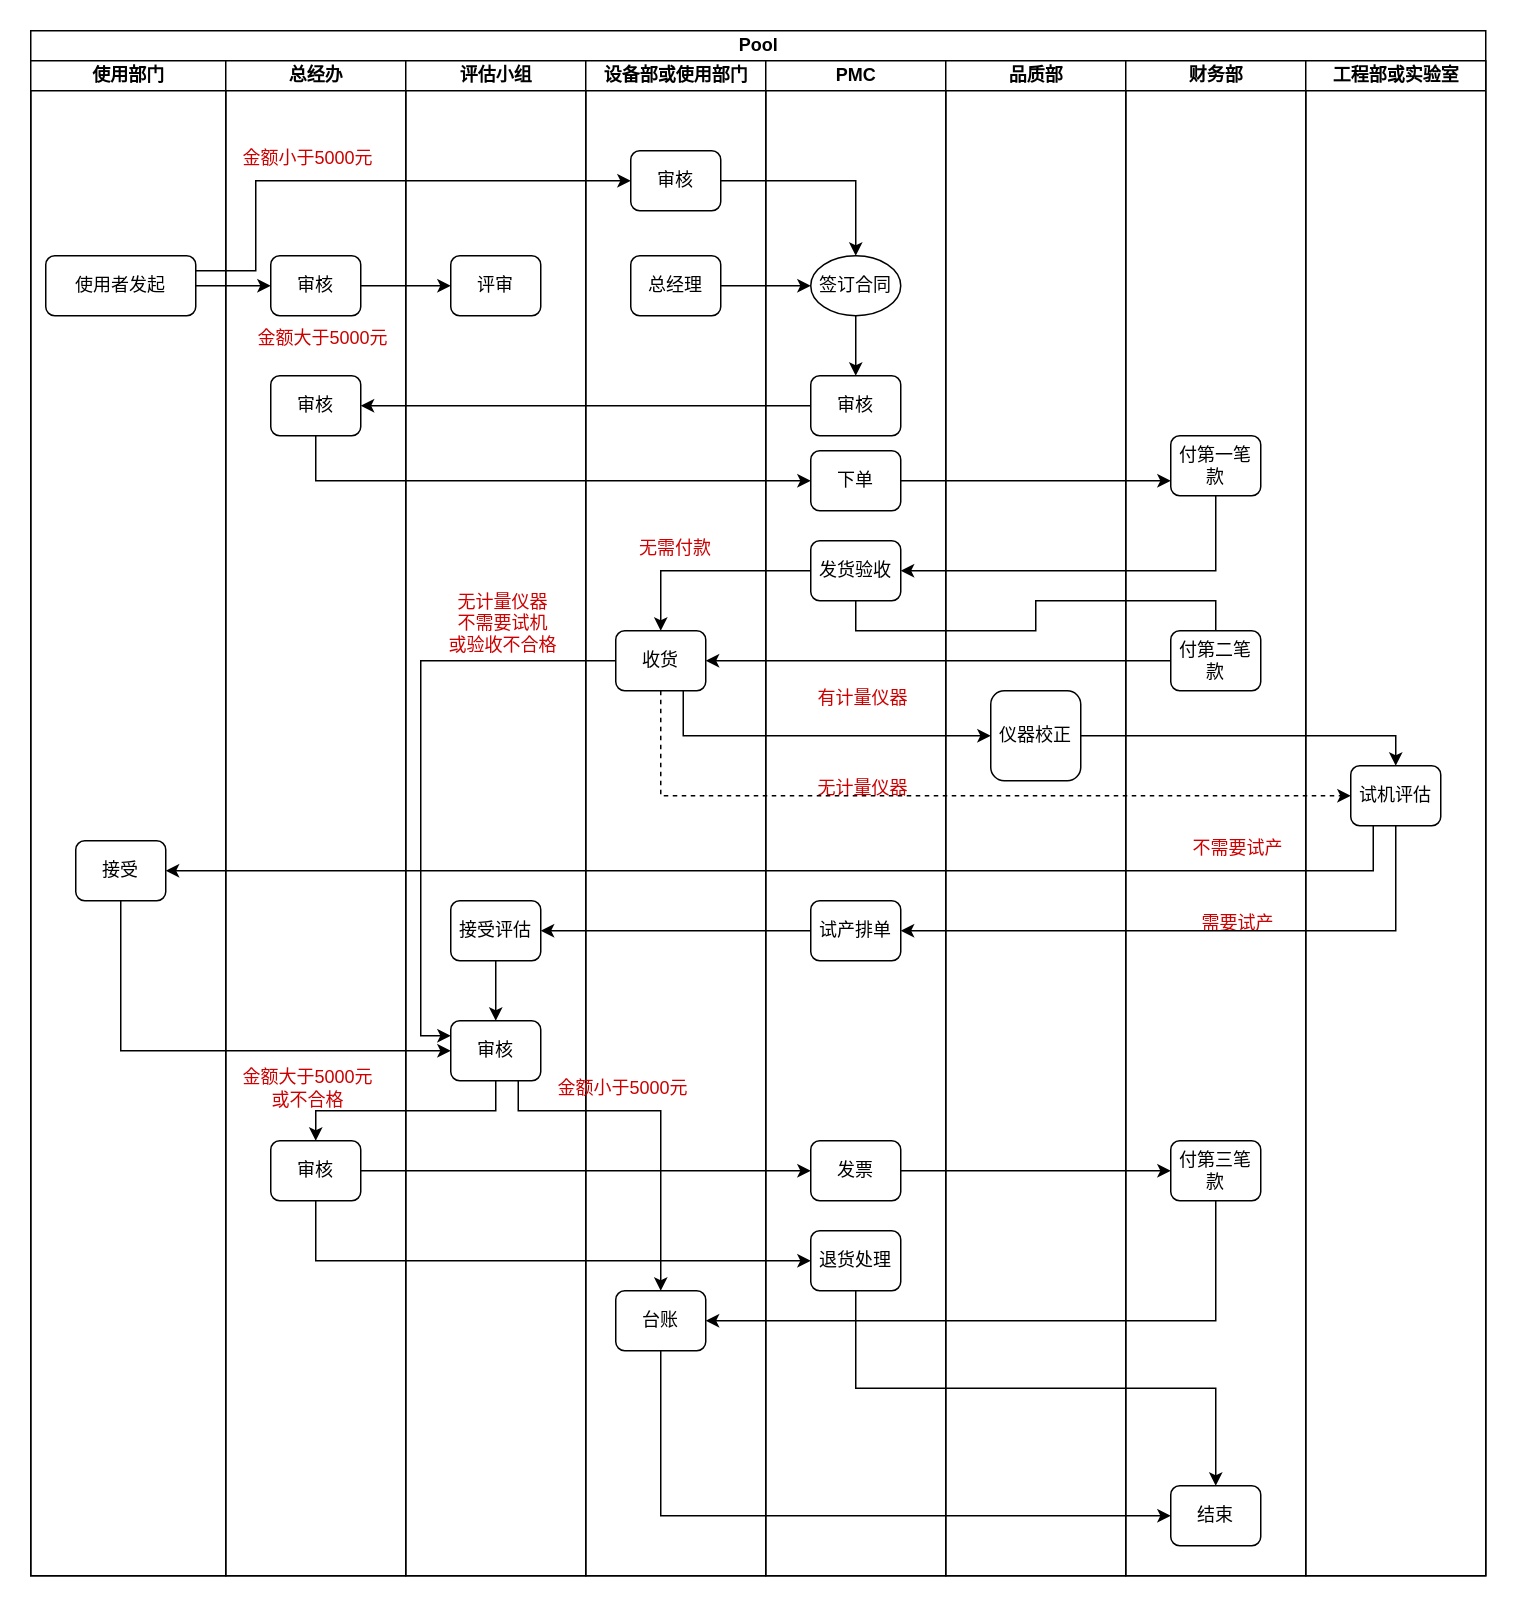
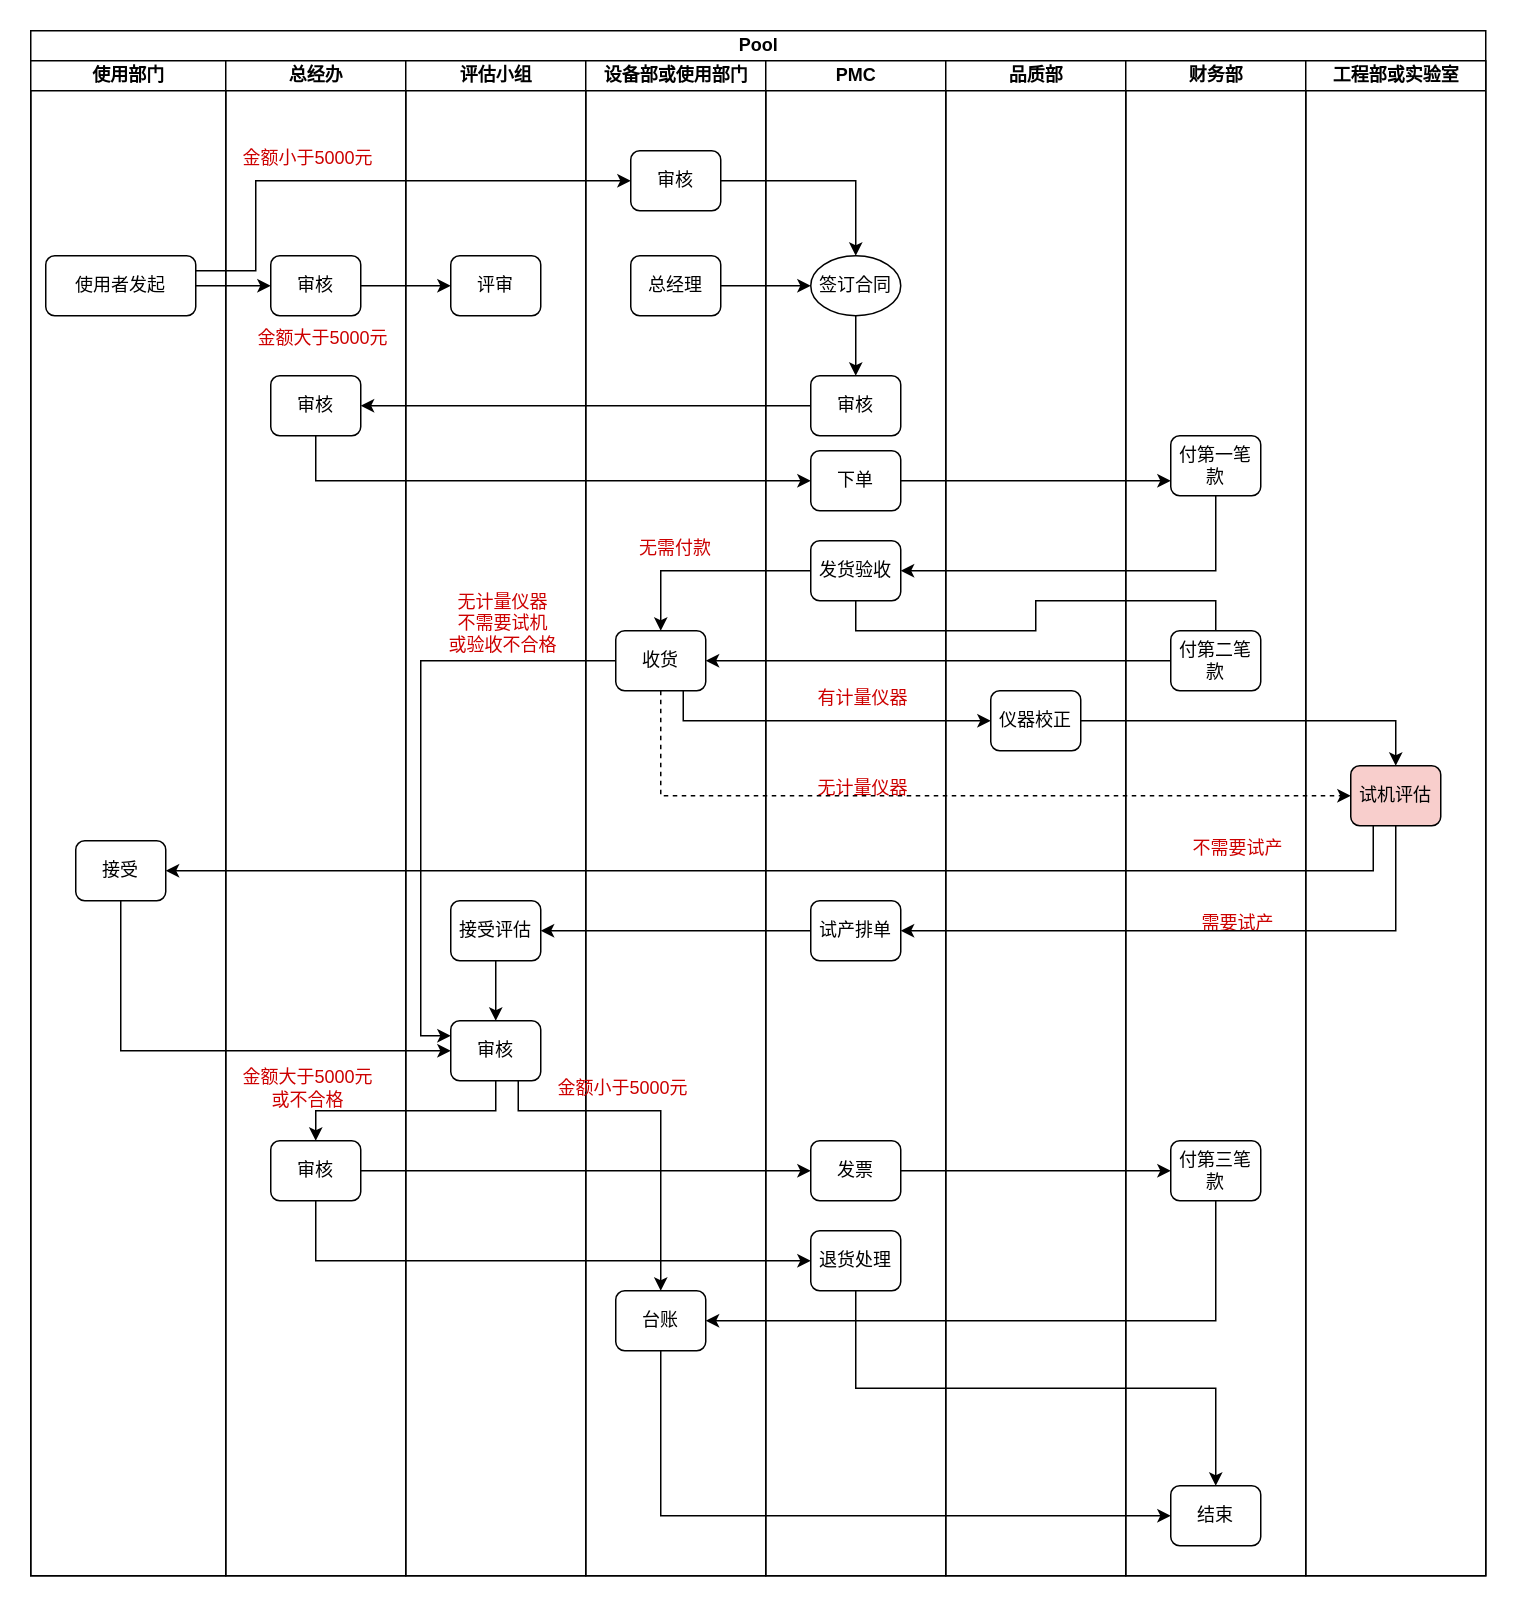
node "仪器校正": size 90x90 -> 90x60
node "试机评估": fillcolor #ffffff -> #f8cecc
